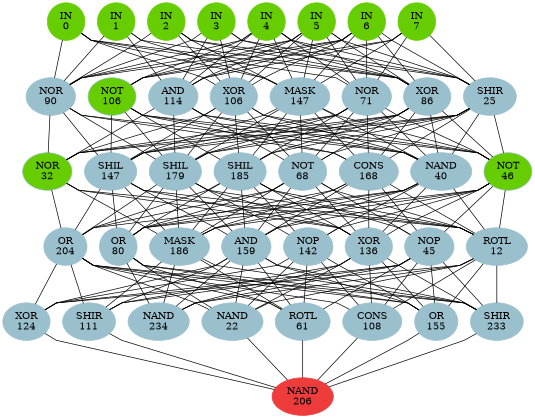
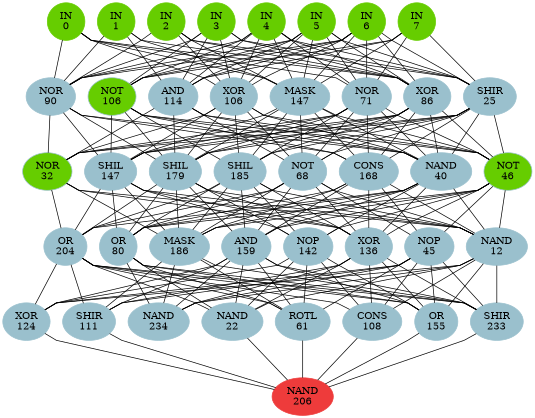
edge "IN 3" -- "NOT 106": added
edge "SHIL 147" -- "AND 159": now "SHIL 147" -- "NOP 142"
edge "SHIL 185" -- "NOP 45": removed
node "ROTL 12": label "ROTL 12" -> "NAND 12"
